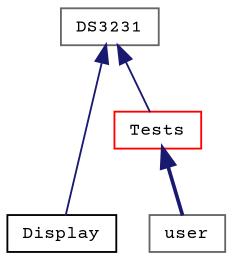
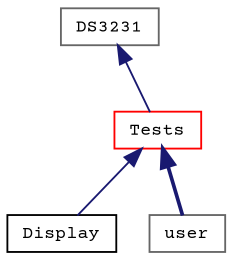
edge "Display" -> "DS3231": now "Display" -> "Tests"
